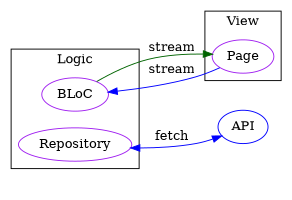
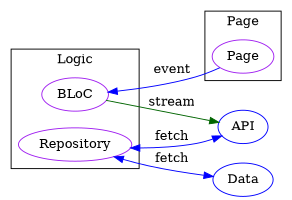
cluster "View": label "View" -> "Page"
edge "BLoC" -> "Page": now "BLoC" -> "API"
edge "Page" -> "BLoC": label "stream" -> "event"
node "Data": added
